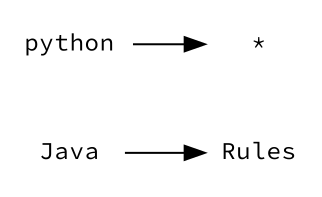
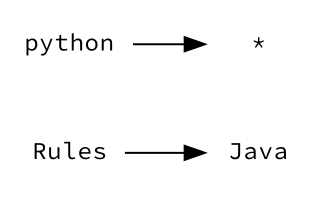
edge "Java" -> "Rules": reversed
